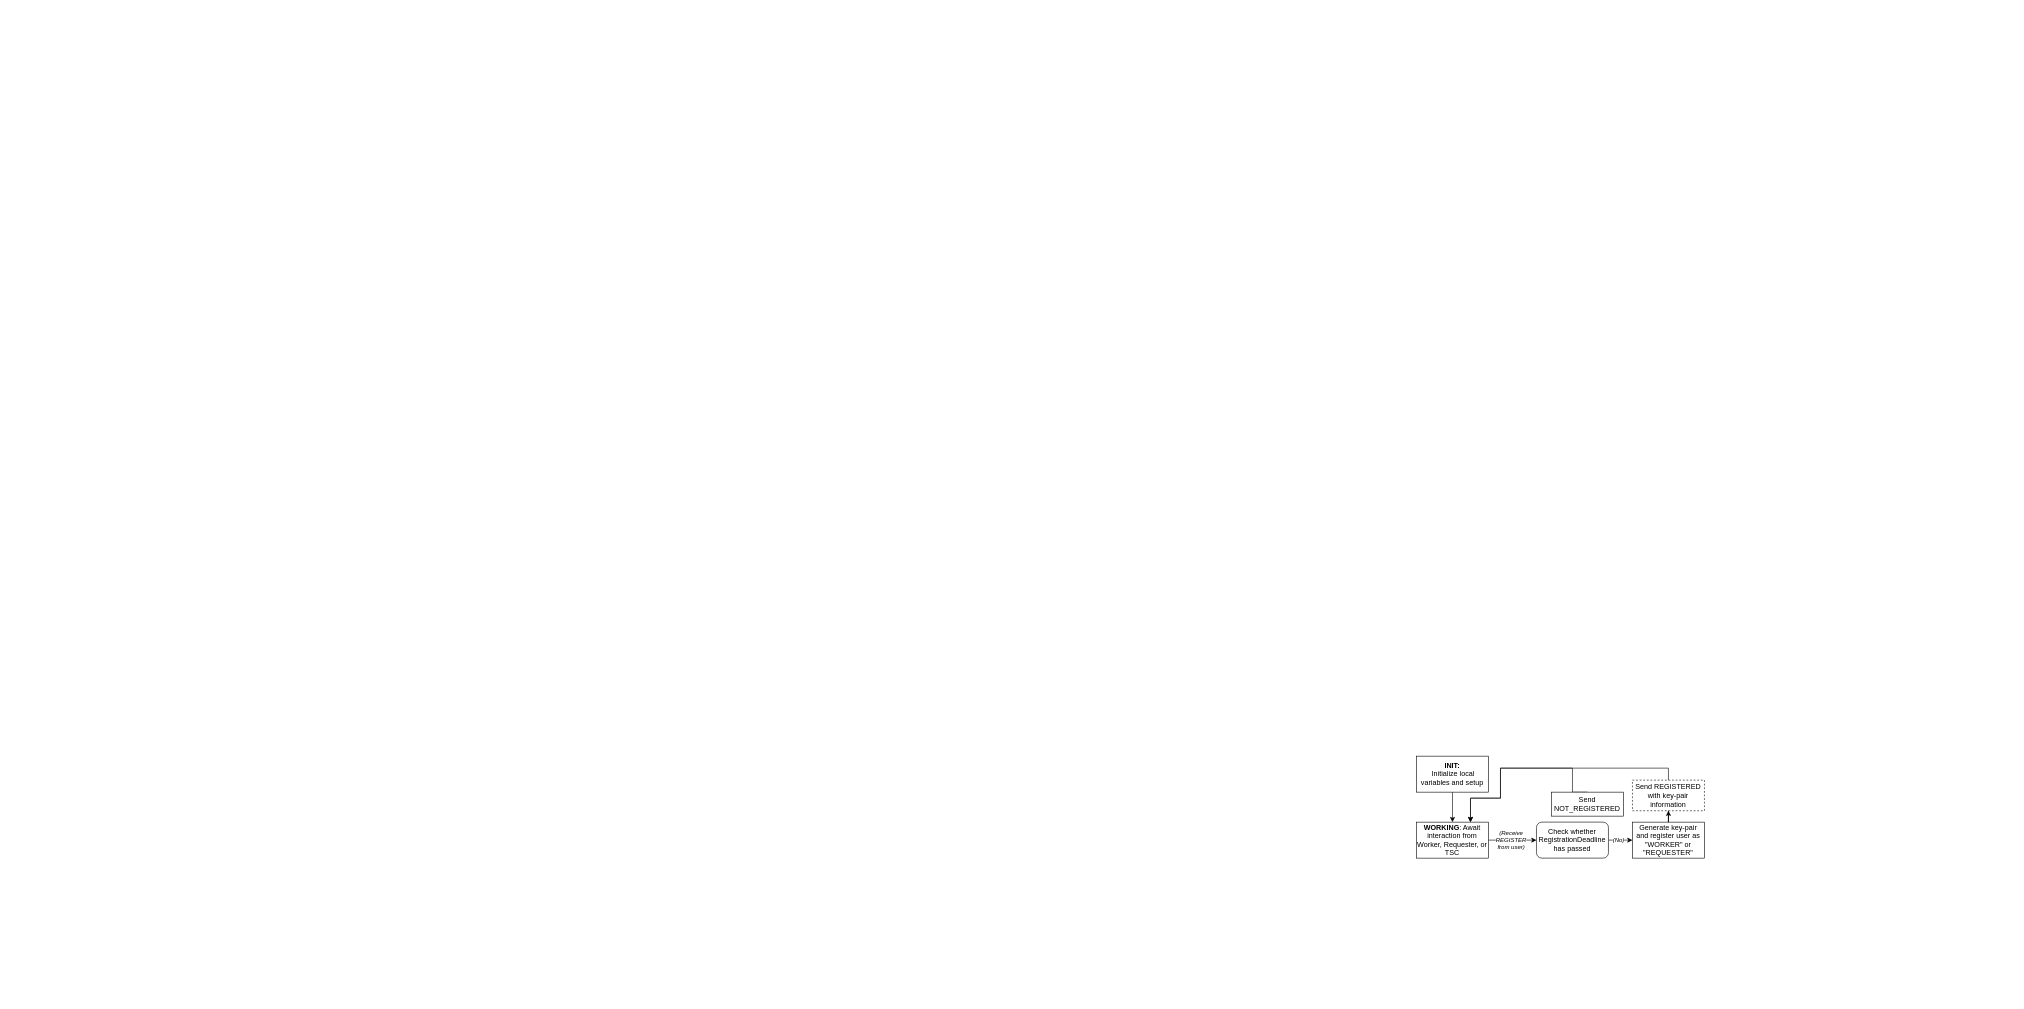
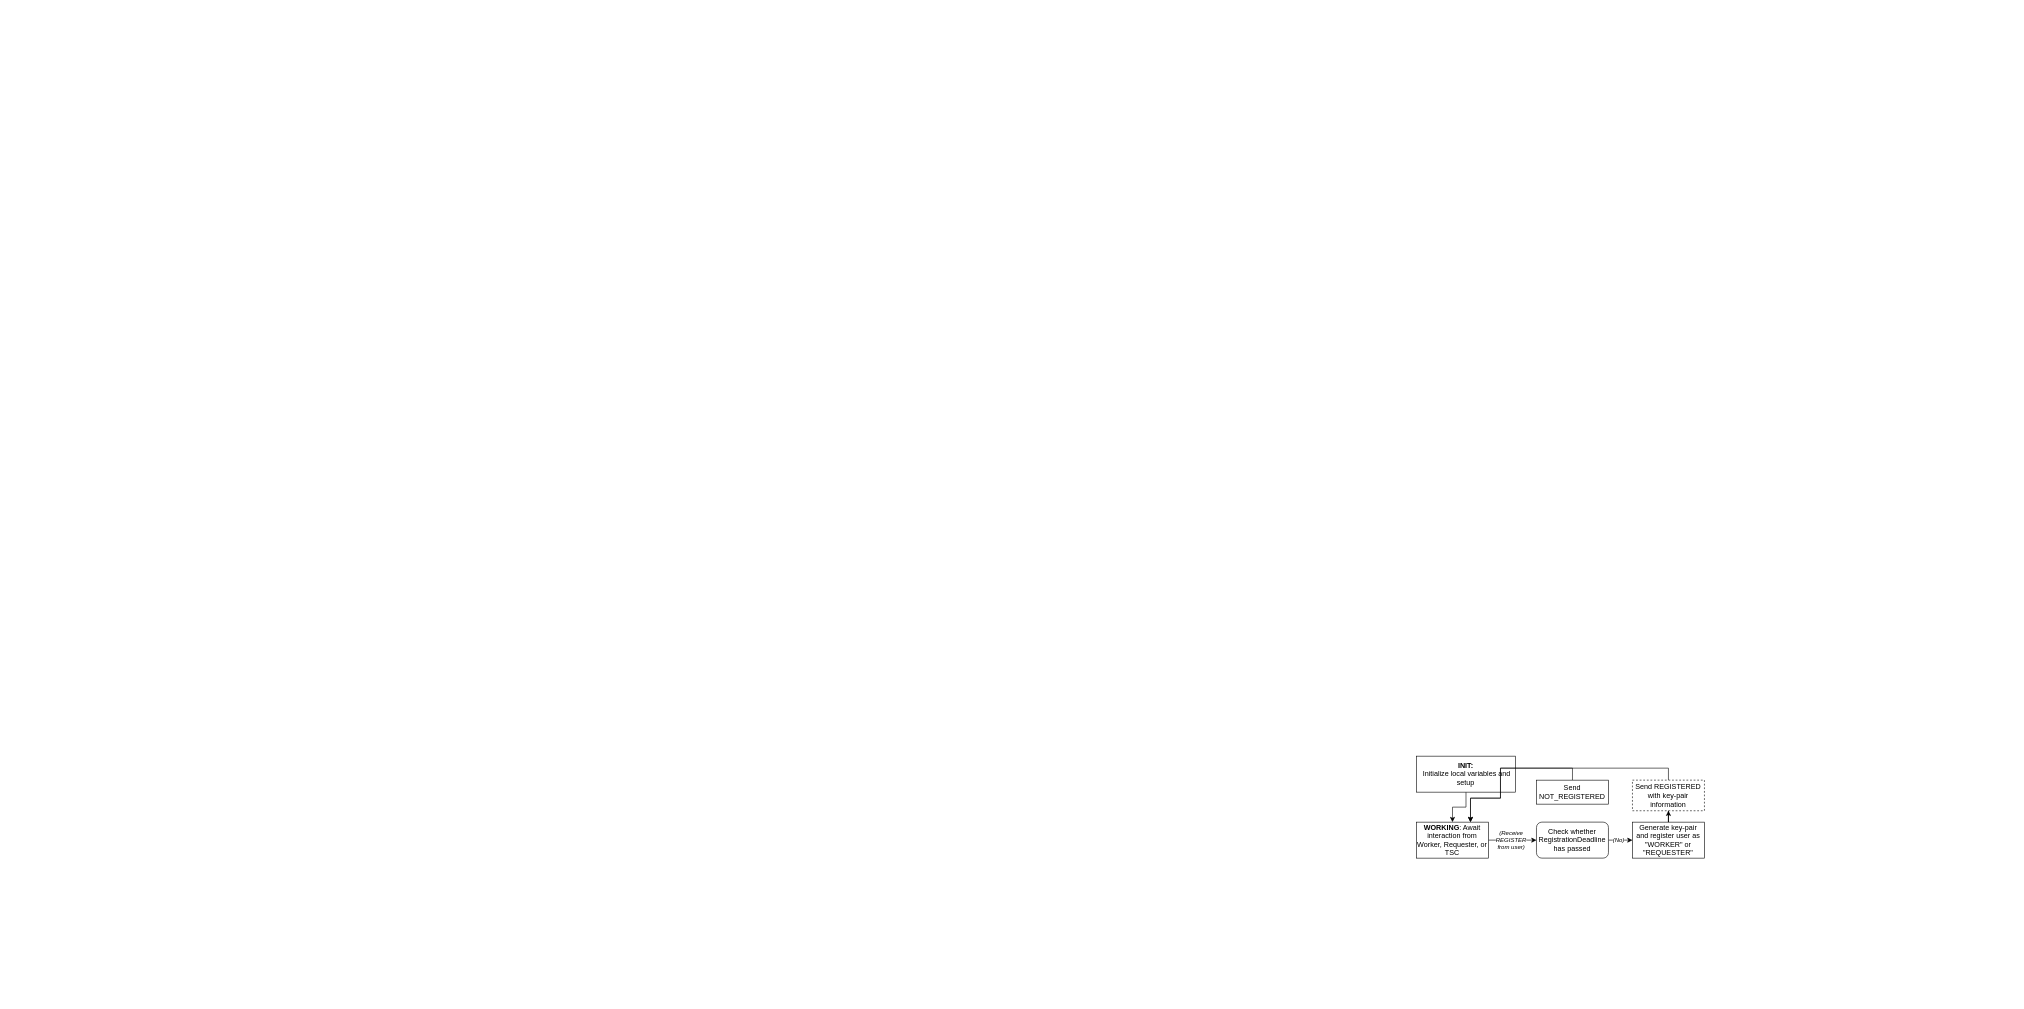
node "INIT: Initialize local variables and setup": size 72x36 -> 99x36
node "Send NOT_REGISTERED": moved (1587, 804) -> (1572, 792)
